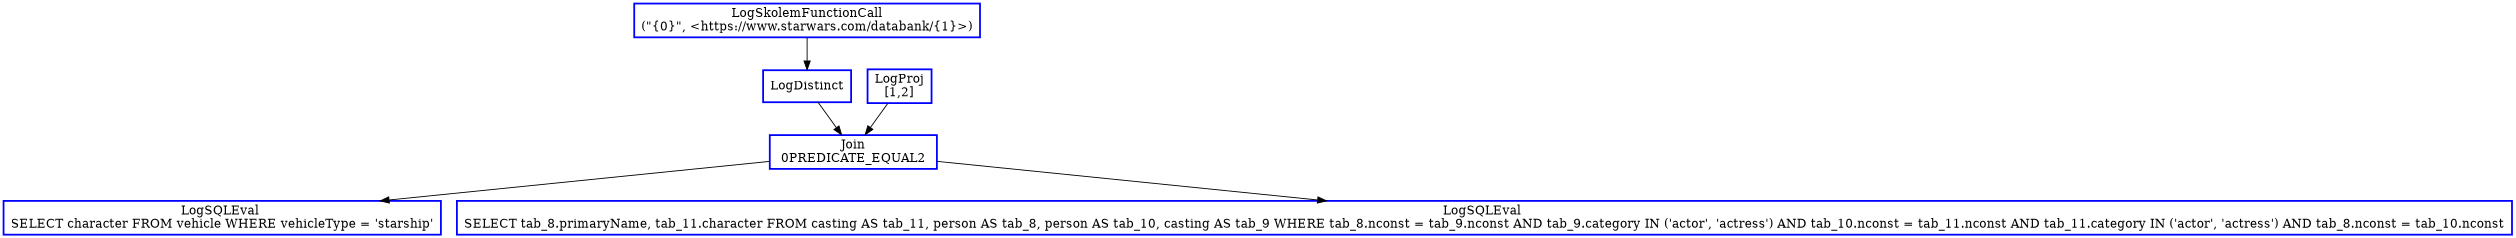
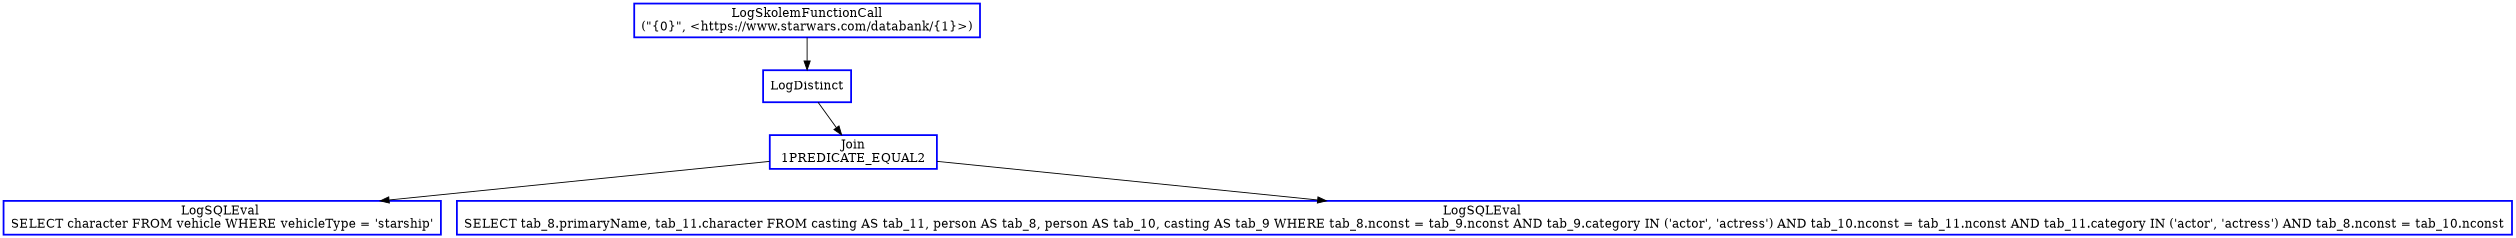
node "LogProj [1,2]": removed
node "Join 0PREDICATE_EQUAL2": label "Join 0PREDICATE_EQUAL2" -> "Join 1PREDICATE_EQUAL2"
